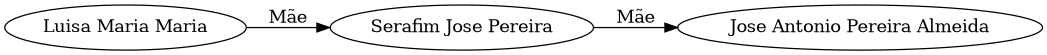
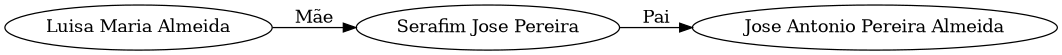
edge "Serafim Jose Pereira" -> "Jose Antonio Pereira Almeida": label "Mãe" -> "Pai"
node "Luisa Maria Maria": label "Luisa Maria Maria" -> "Luisa Maria Almeida"
